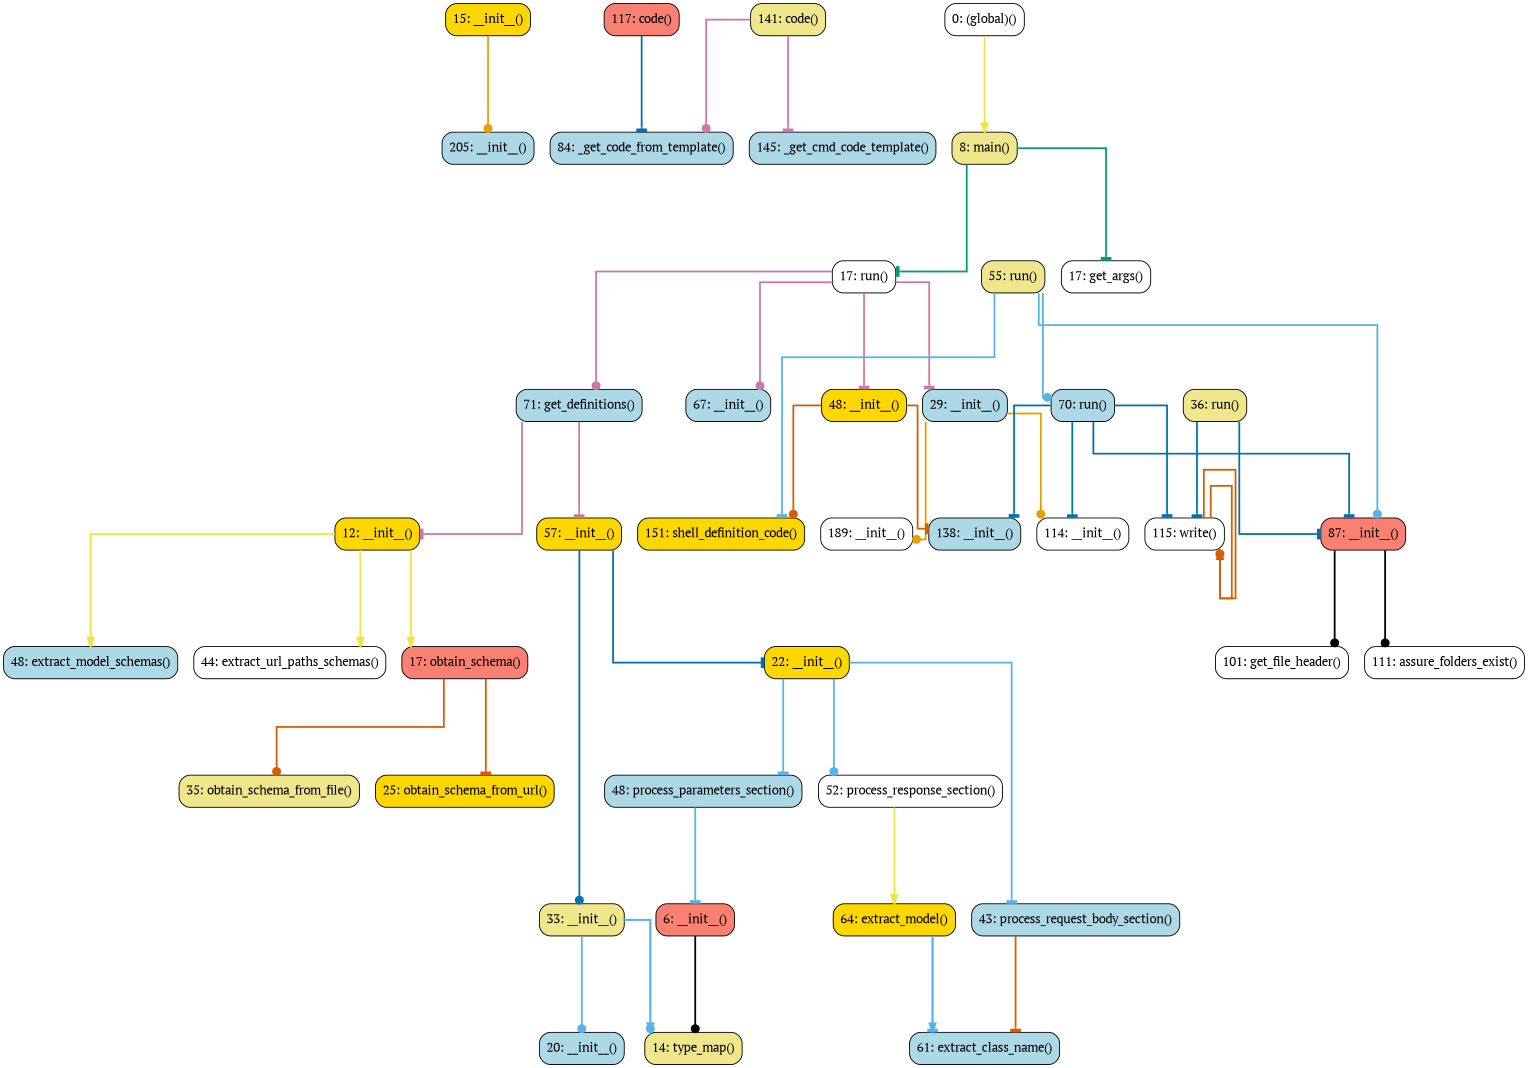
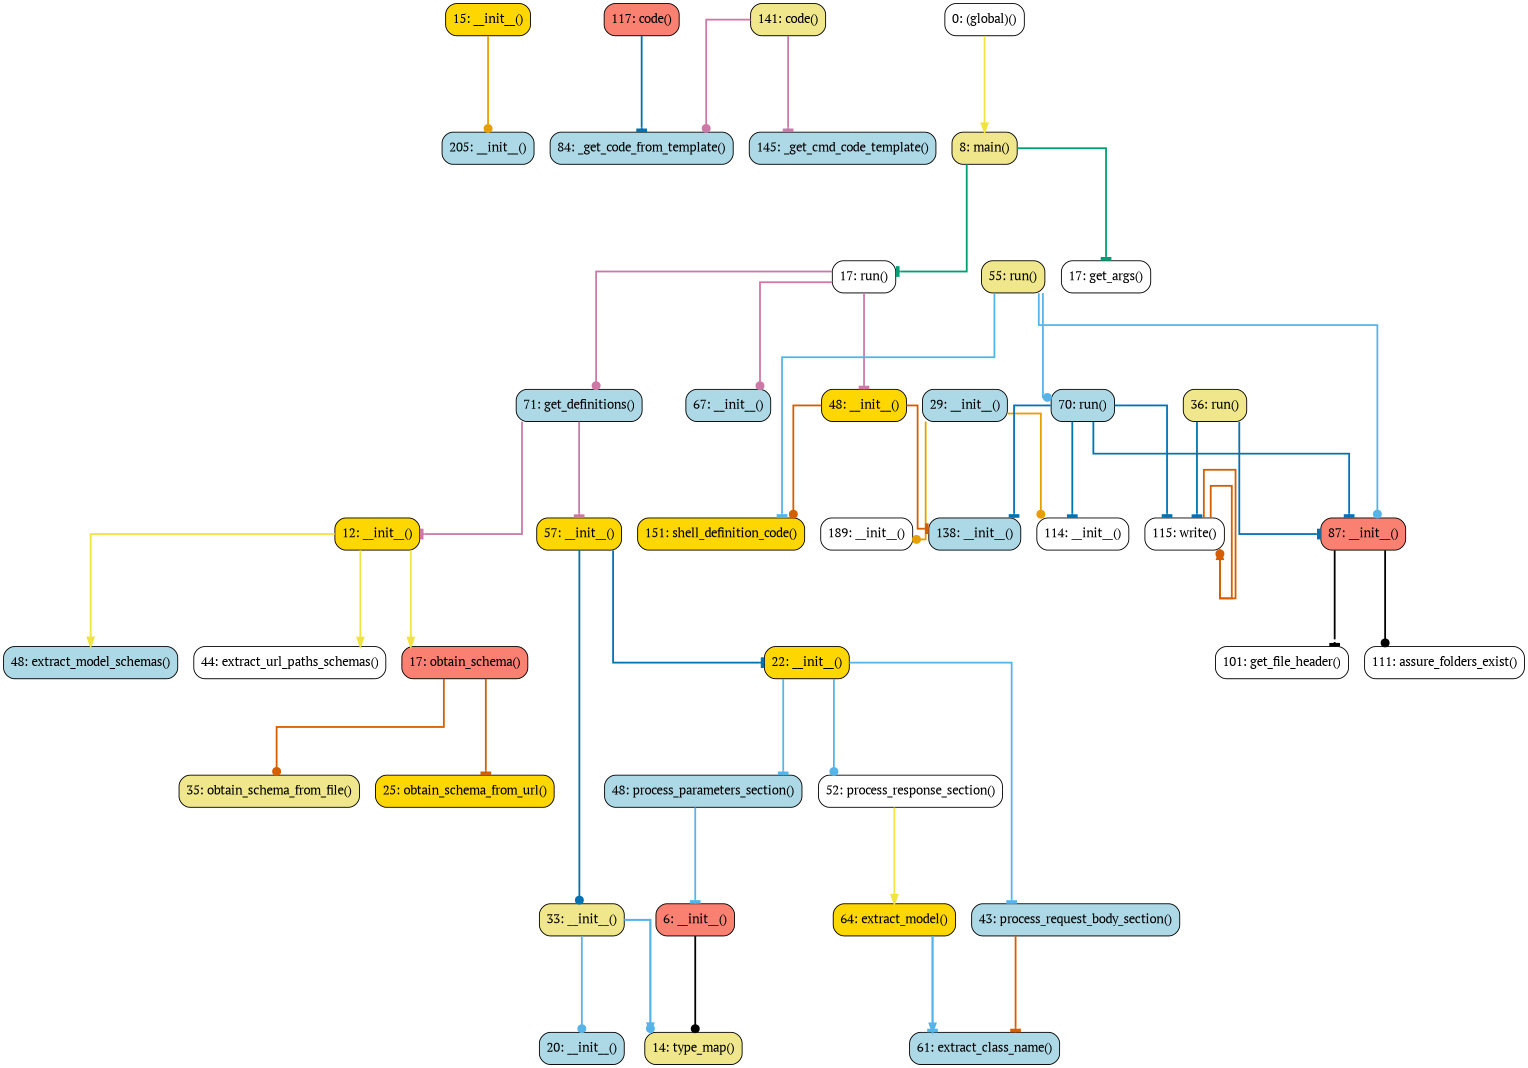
edge "17: run()" -> "29: __init__()": removed
edge "87: __init__()" -> "101: get_file_header()": arrowhead dot -> tee
